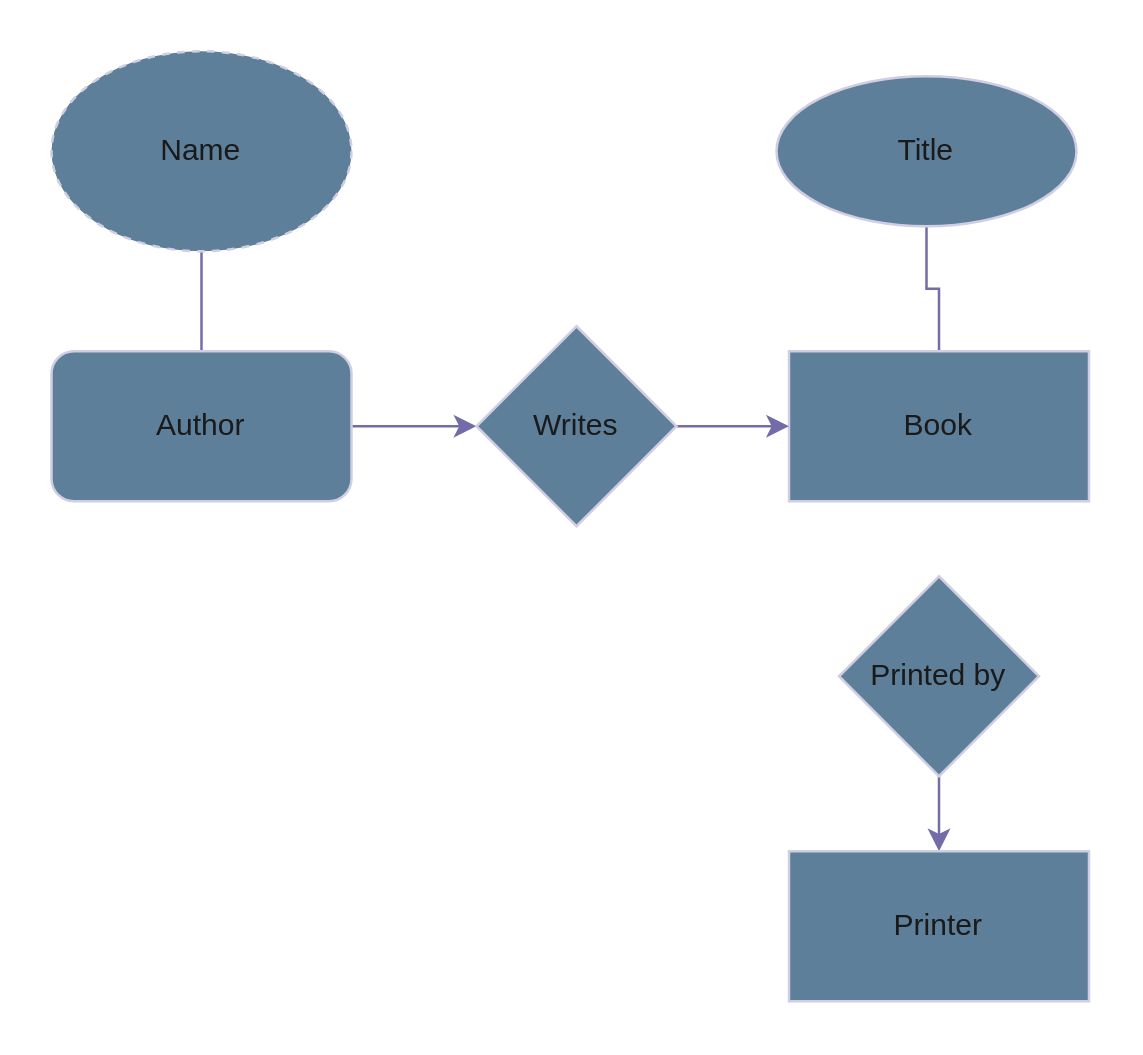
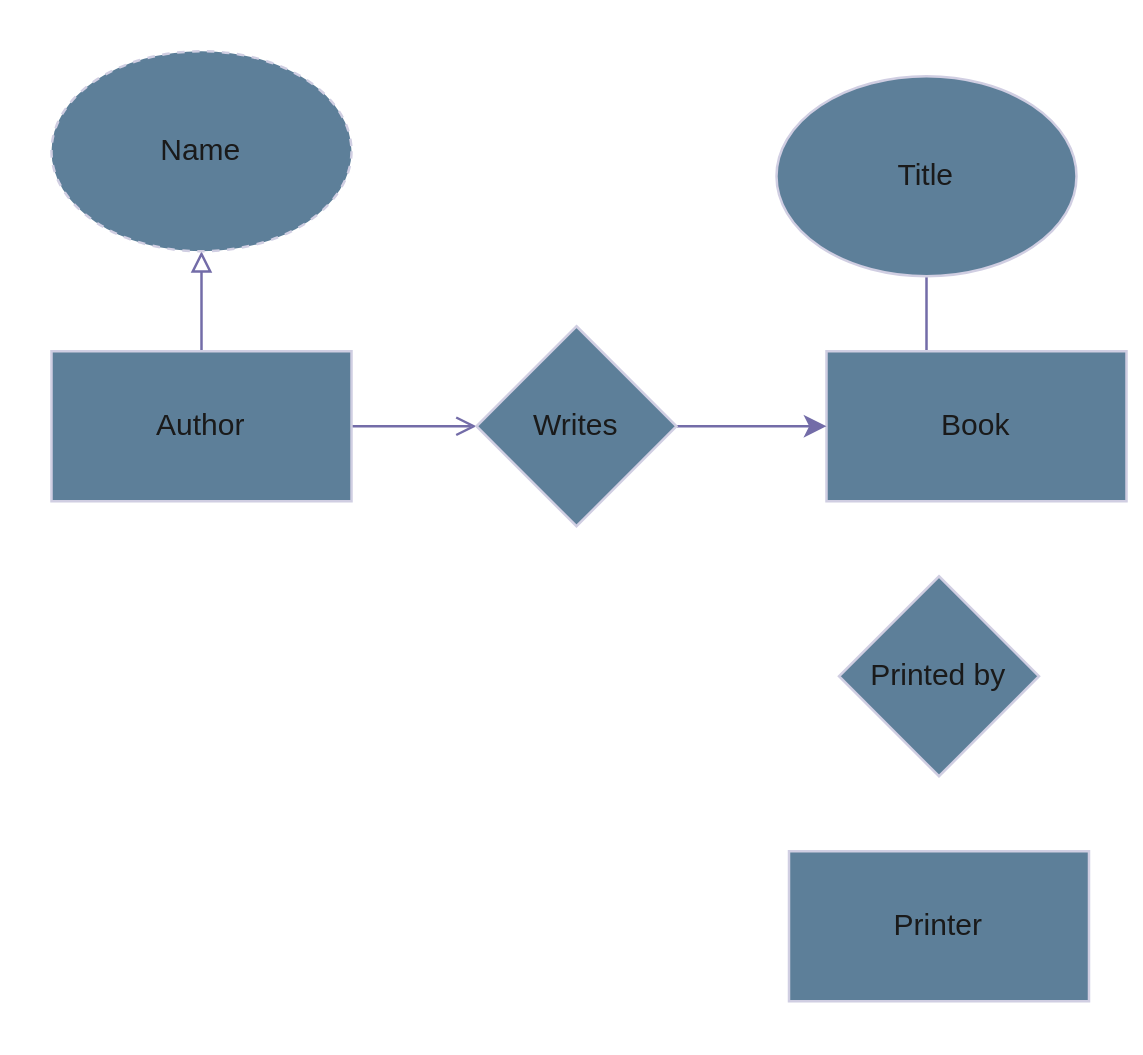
node "Title": size 300x150 -> 300x200
edge "Name" -- "Author": arrowhead none -> block
node "Author": shape rounded rectangle -> rectangle
edge "Author" -> "Writes": arrowhead classic -> open
node "Book": moved (939, 426) -> (976, 426)
edge "Printed by" -> "Printer": removed
